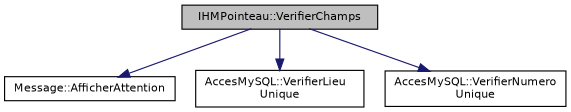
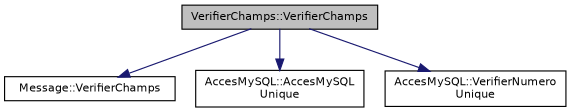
node "IHMPointeau::VerifierChamps": label "IHMPointeau::VerifierChamps" -> "VerifierChamps::VerifierChamps"
node "Message::AfficherAttention": label "Message::AfficherAttention" -> "Message::VerifierChamps"
node "AccesMySQL::VerifierLieu Unique": label "AccesMySQL::VerifierLieu Unique" -> "AccesMySQL::AccesMySQL Unique"
